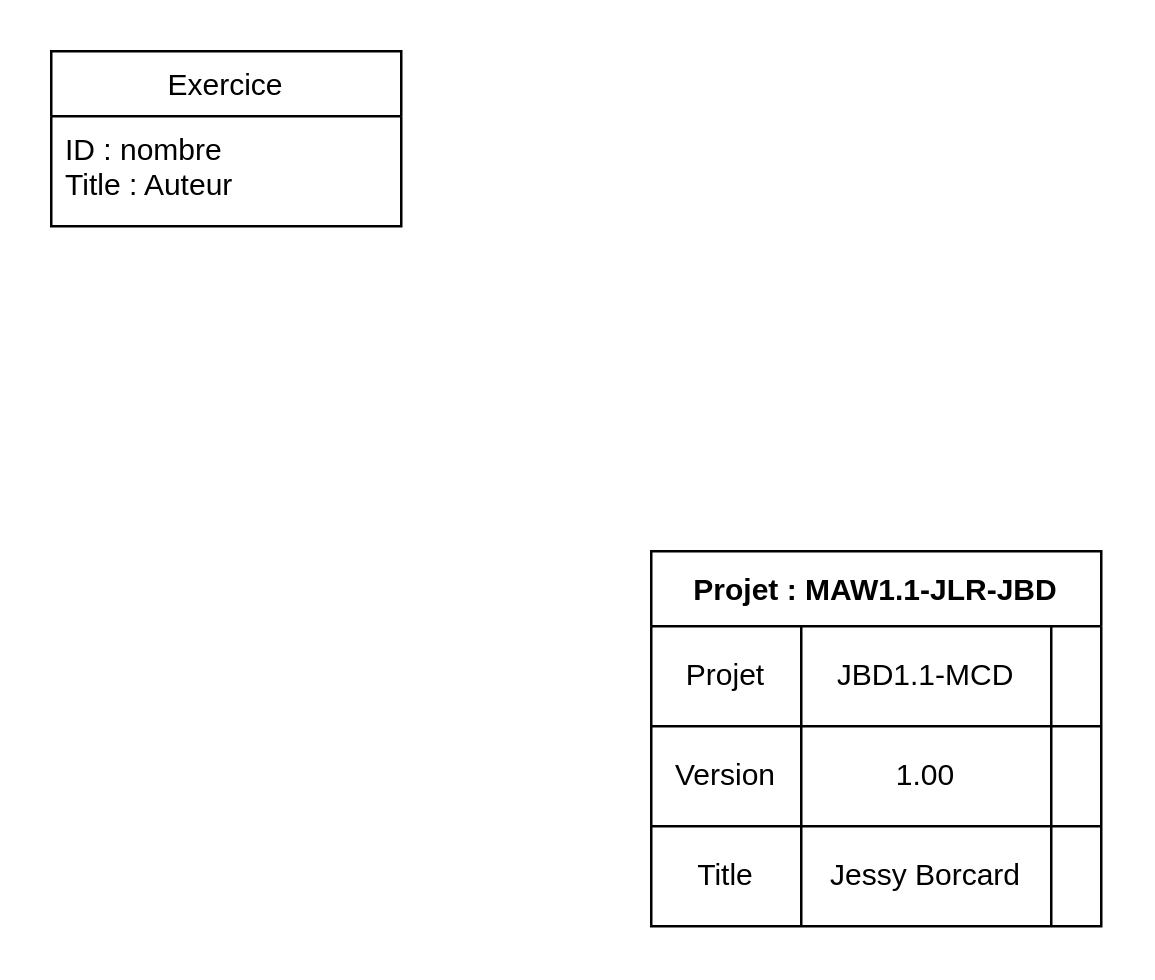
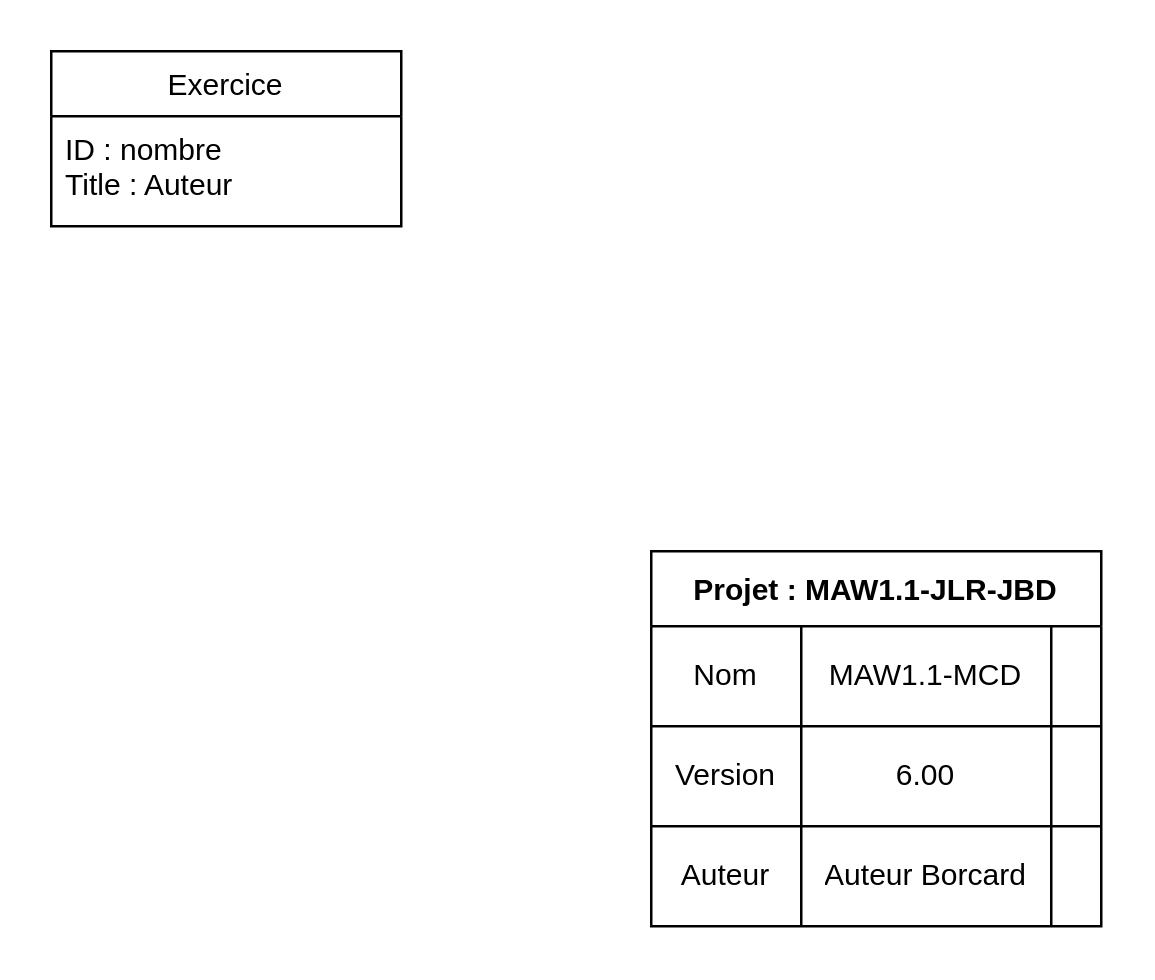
node "Projet": label "Projet" -> "Nom"
node "JBD1.1-MCD": label "JBD1.1-MCD" -> "MAW1.1-MCD"
node "1.00": label "1.00" -> "6.00"
node "Title": label "Title" -> "Auteur"
node "Jessy Borcard": label "Jessy Borcard" -> "Auteur Borcard"
